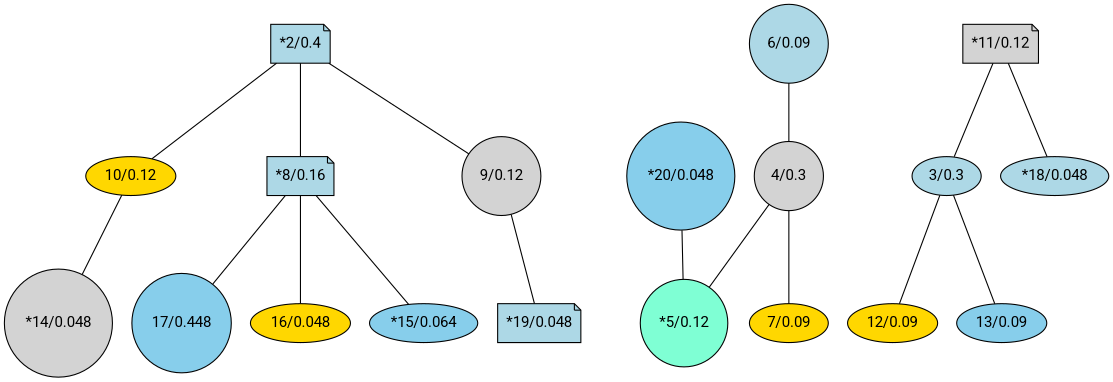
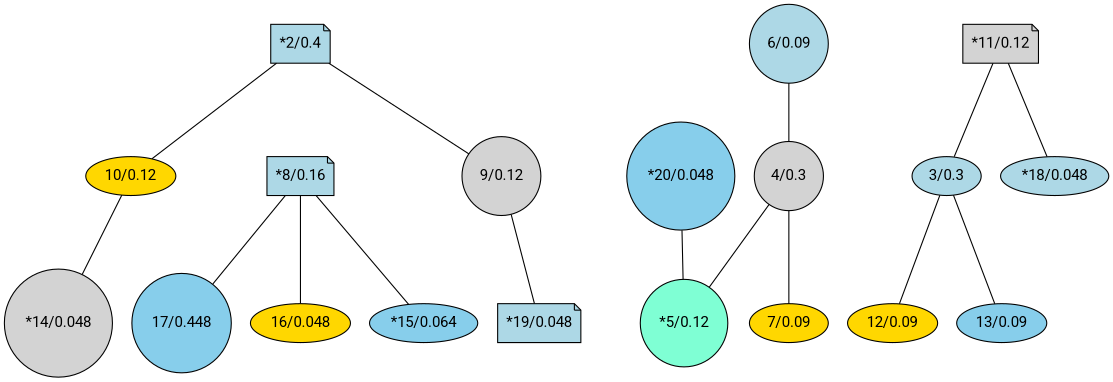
edge "*2/0.4" -- "*8/0.16": removed
